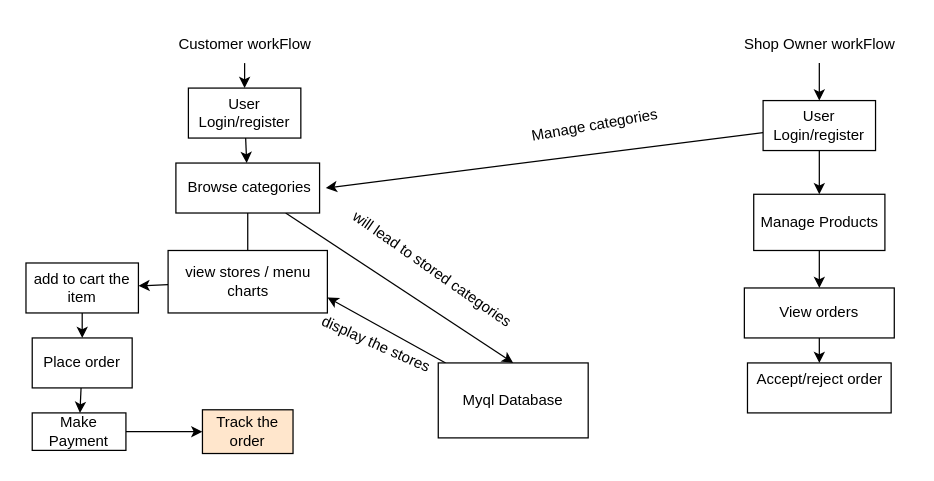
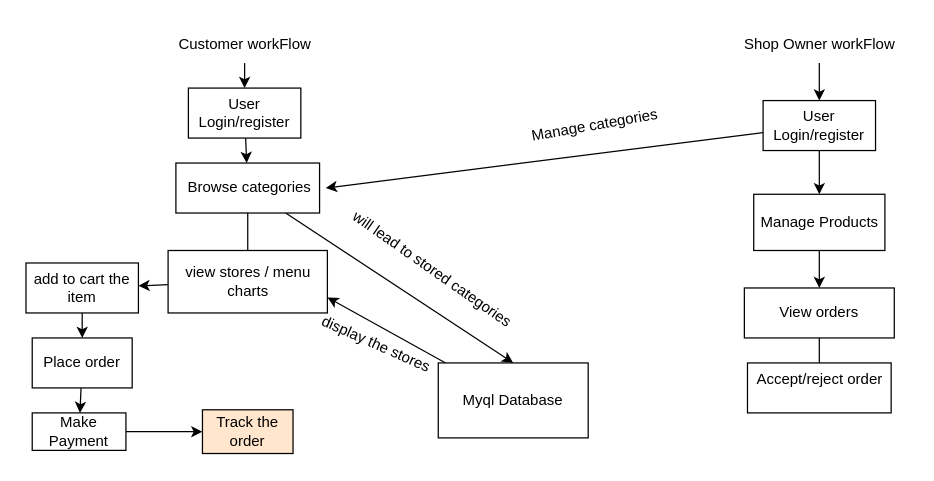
edge "View orders" -> "Accept/reject order": arrowhead classic -> none
